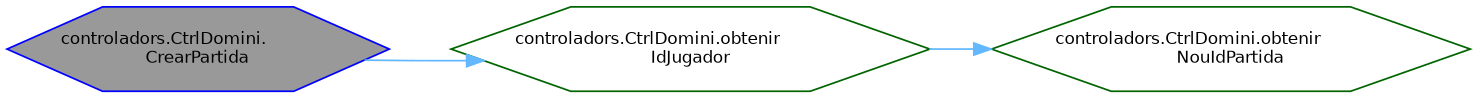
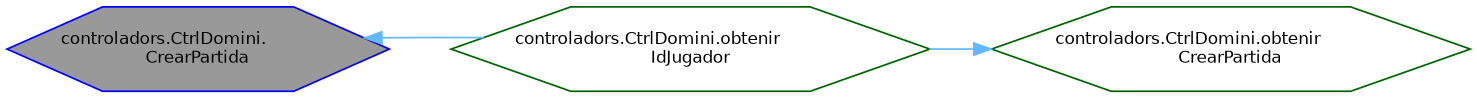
node "controladors.CtrlDomini.obtenir NouIdPartida": label "controladors.CtrlDomini.obtenir NouIdPartida" -> "controladors.CtrlDomini.obtenir CrearPartida"
edge "controladors.CtrlDomini. CrearPartida" -> "controladors.CtrlDomini.obtenir IdJugador": reversed
